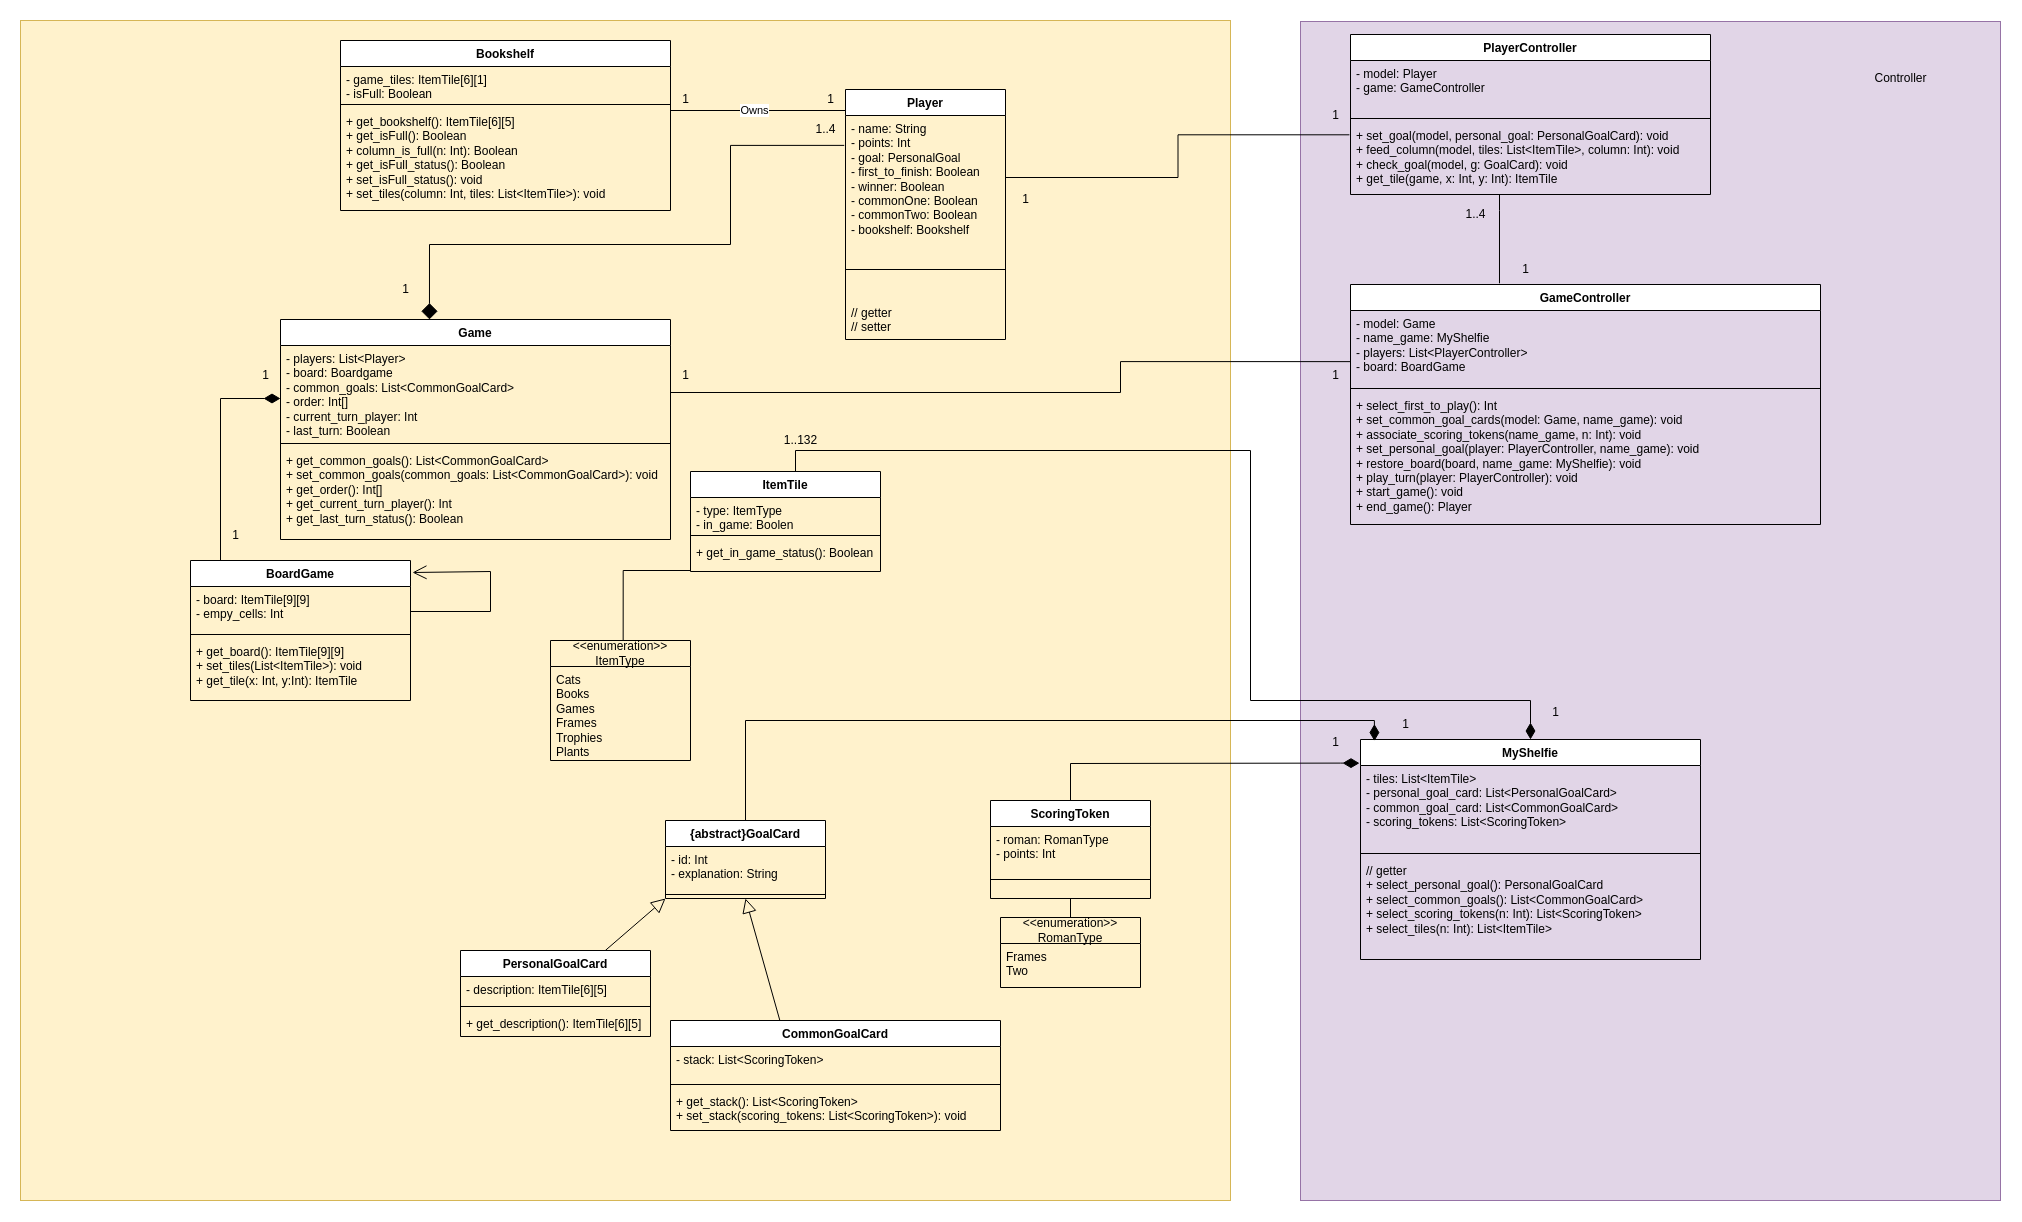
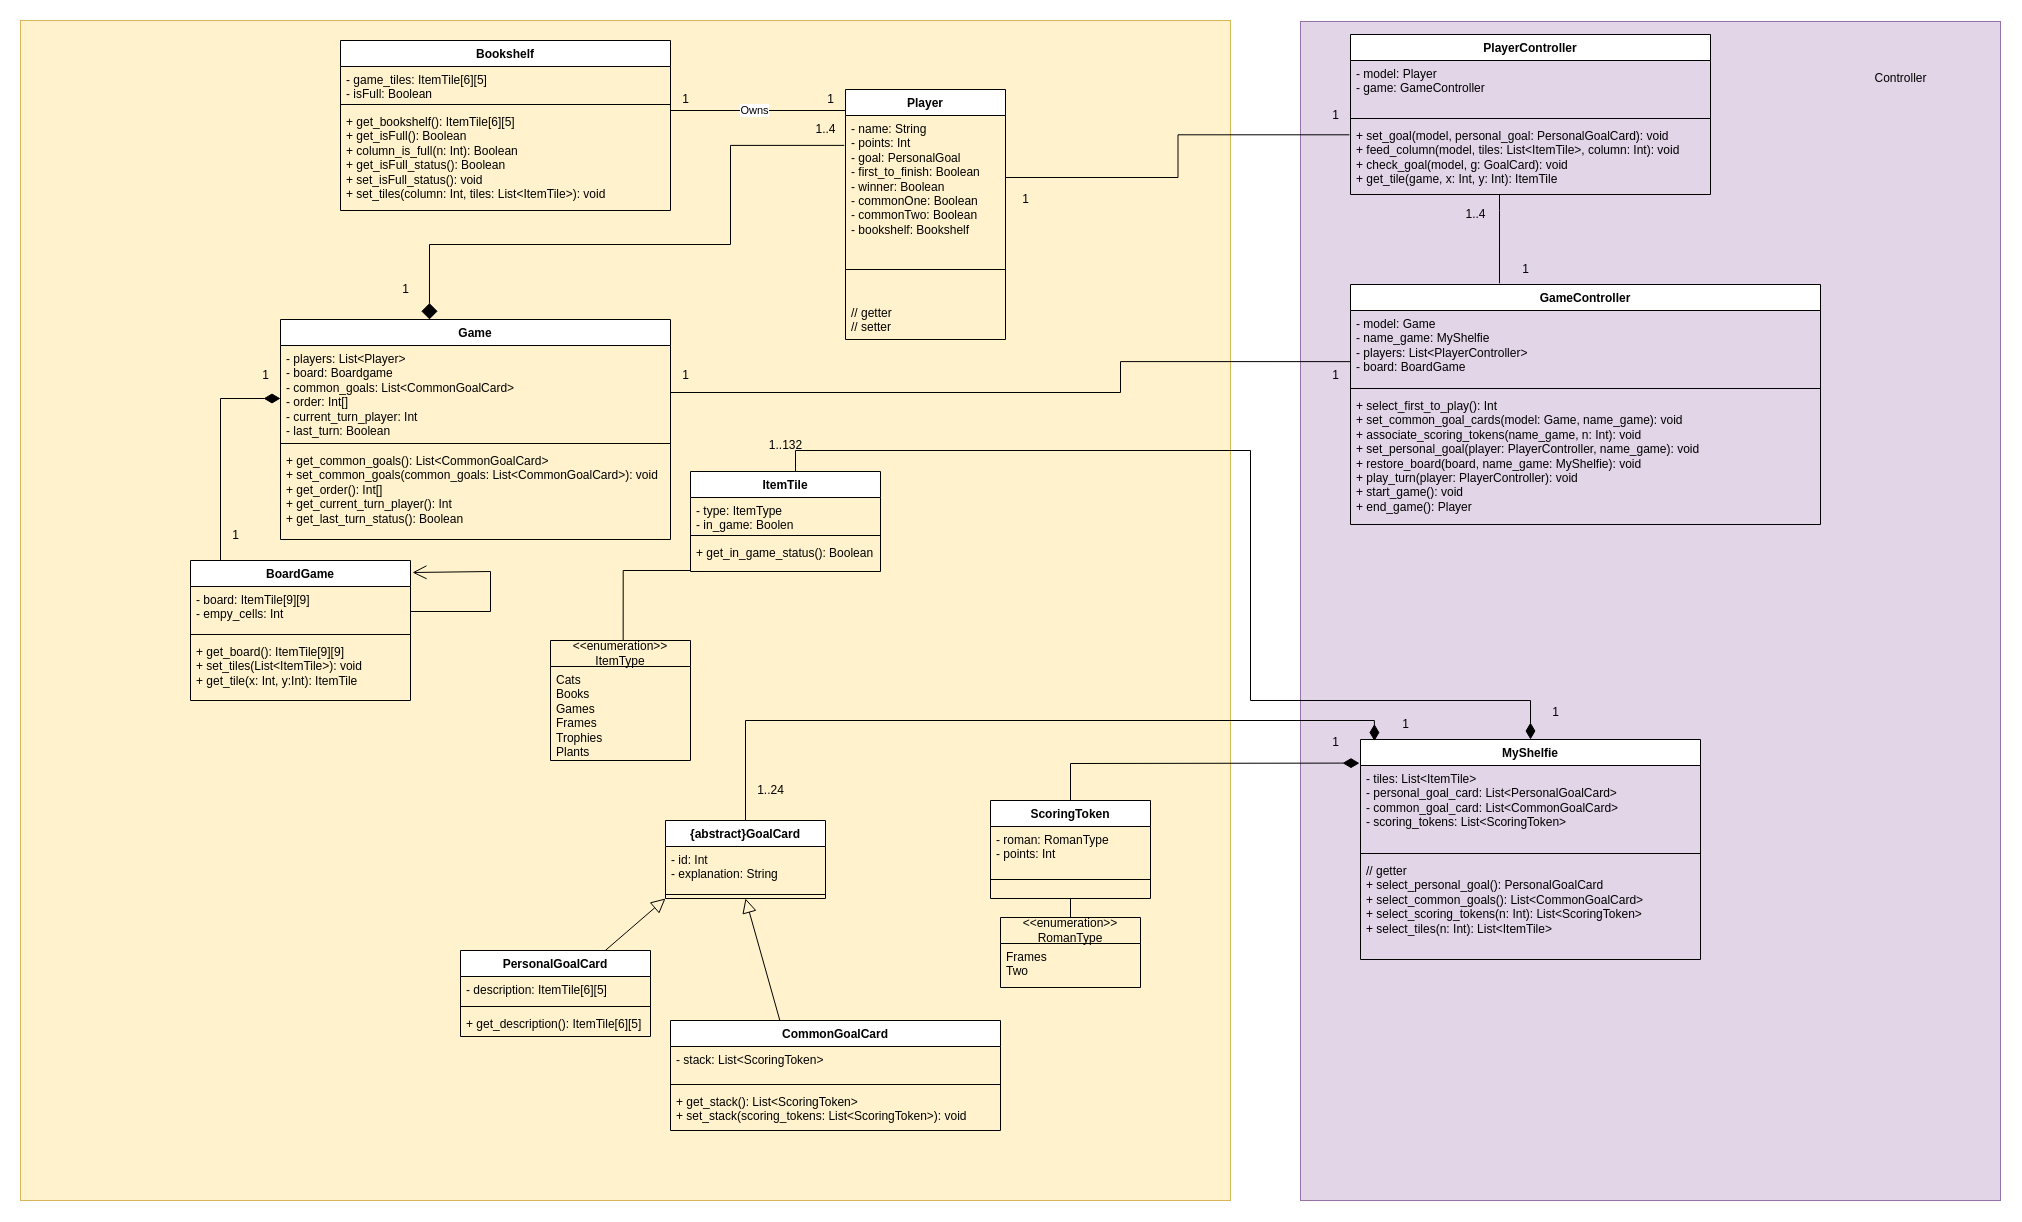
node "- game_tiles: ItemTile[6][1]- isFull: Boolean": label "- game_tiles: ItemTile[6][1]- isFull: Boolean" -> "- game_tiles: ItemTile[6][5]- isFull: Boolean"
node "1..132": moved (801, 441) -> (786, 446)
node "1..24": added
